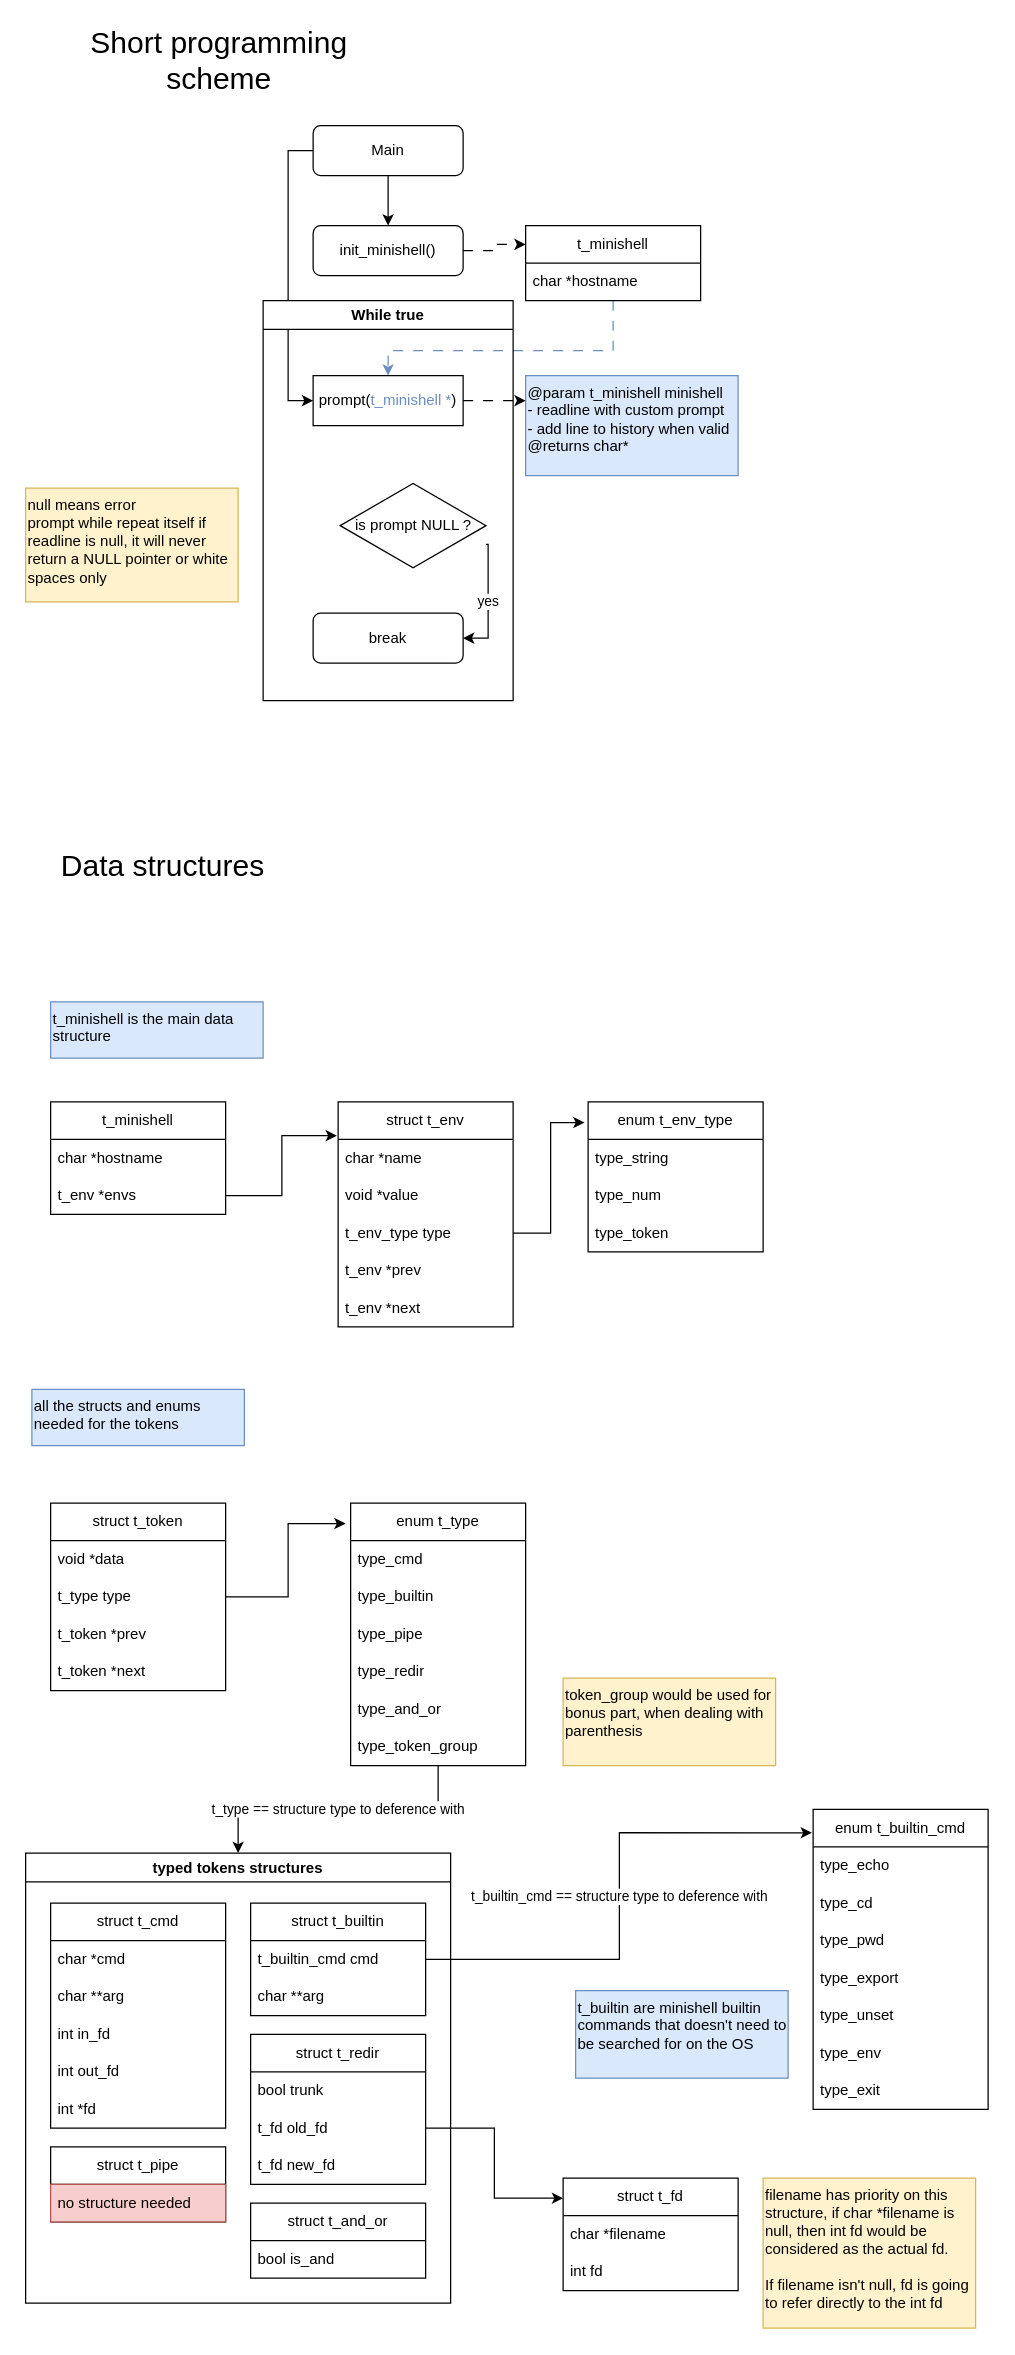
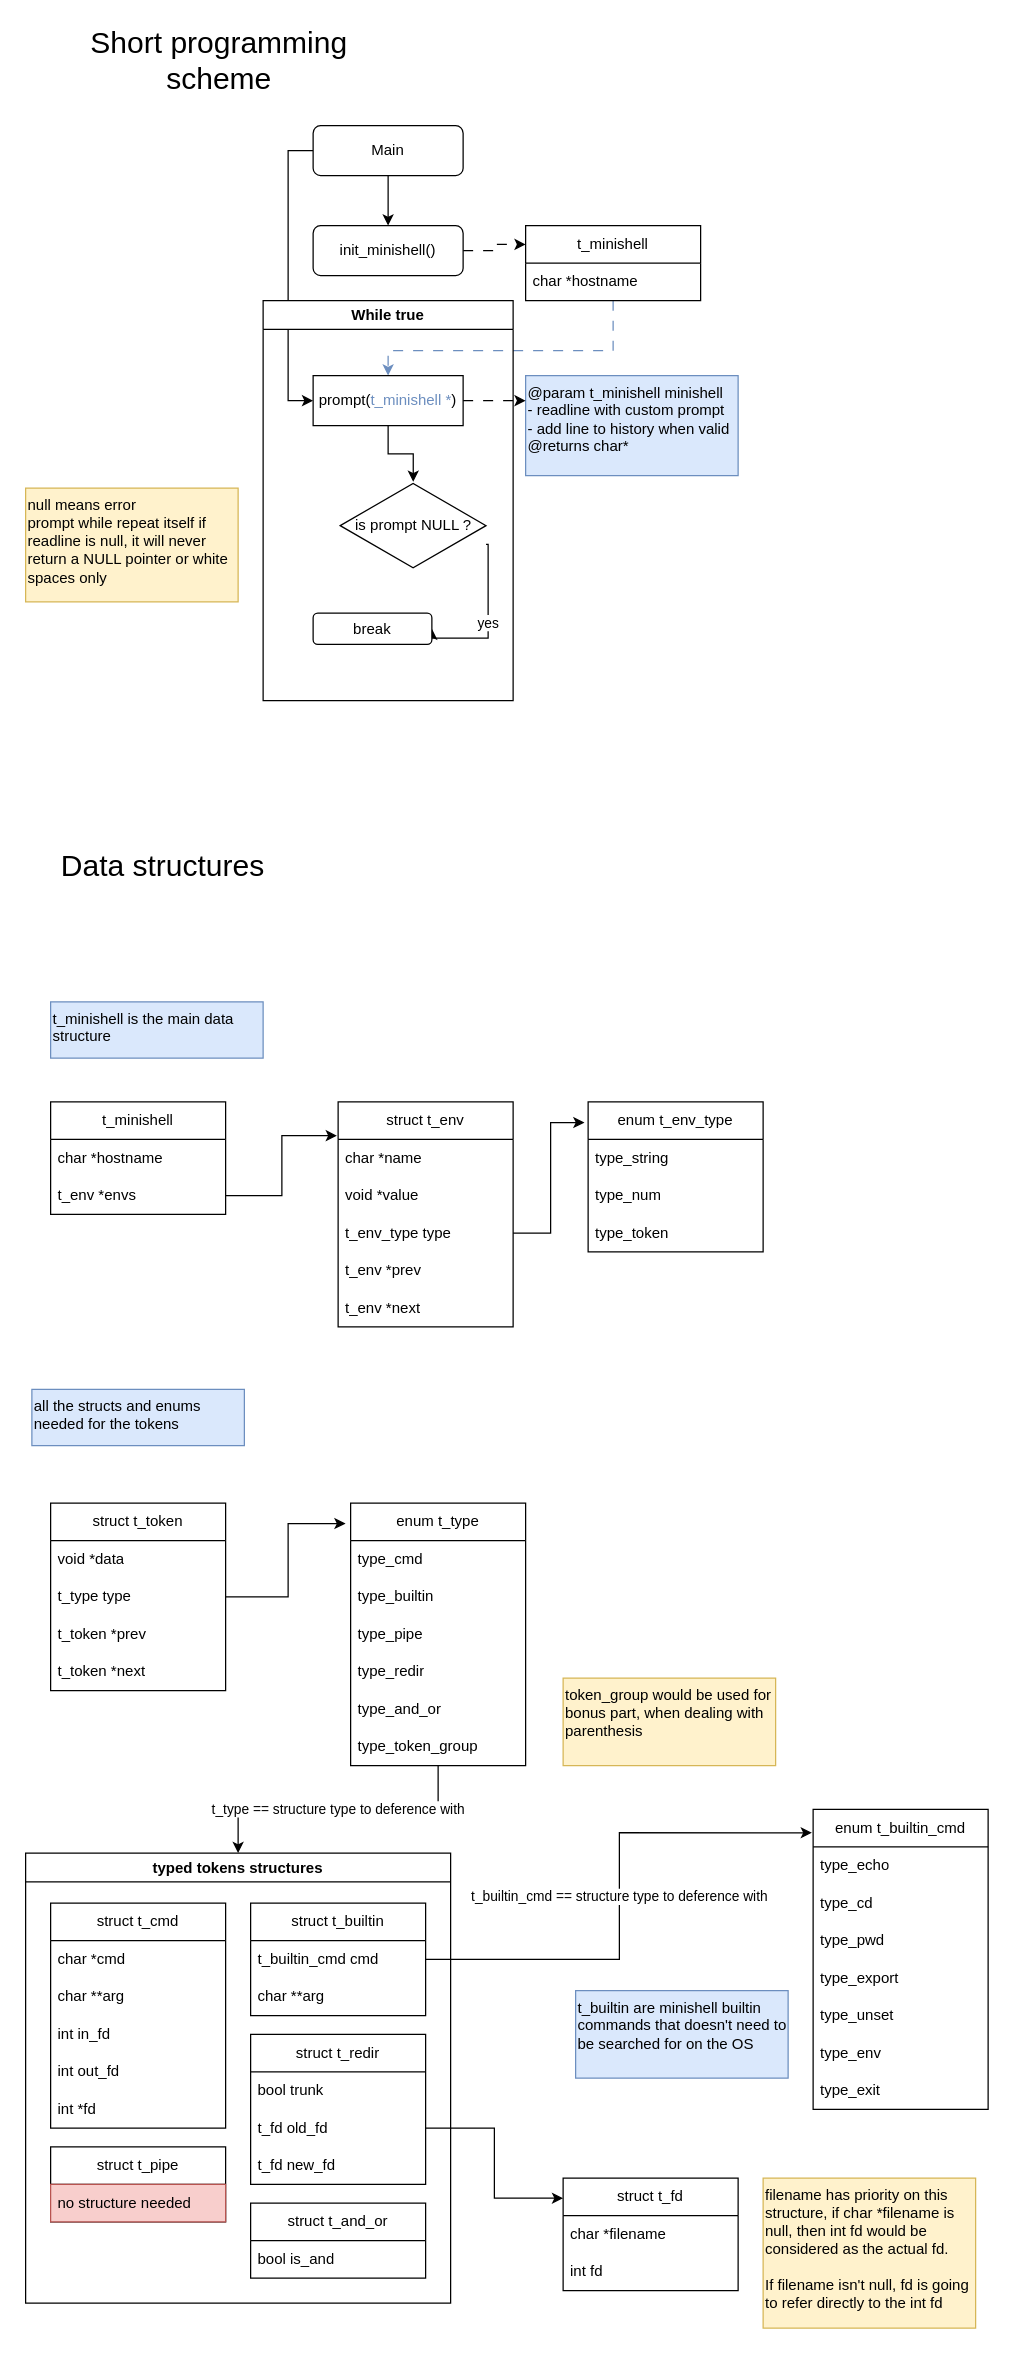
edge "prompt(t_minishell *)" -> "is prompt NULL ?": added
node "break": size 150x50 -> 119x31
